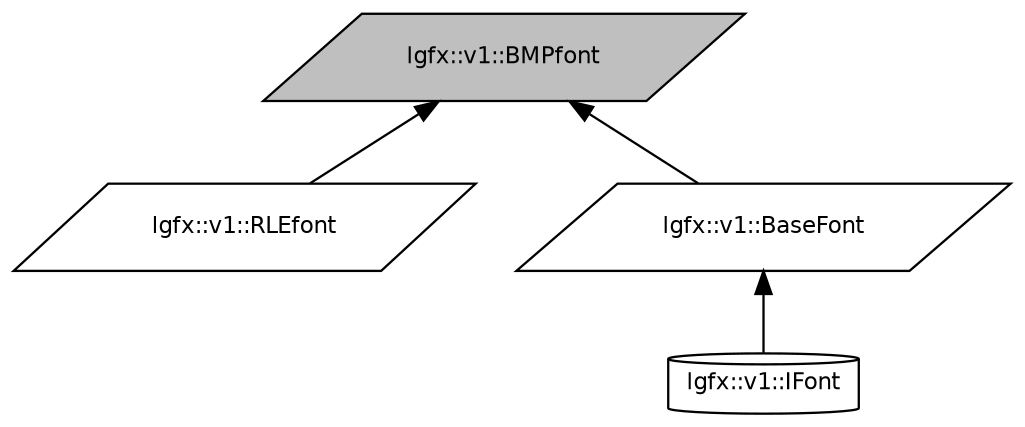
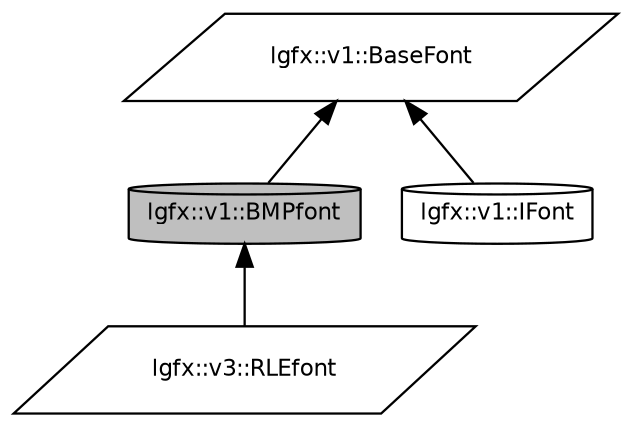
node "lgfx::v1::BMPfont": shape parallelogram -> cylinder
edge "lgfx::v1::BaseFont" -> "lgfx::v1::BMPfont": reversed
node "lgfx::v1::RLEfont": label "lgfx::v1::RLEfont" -> "lgfx::v3::RLEfont"
